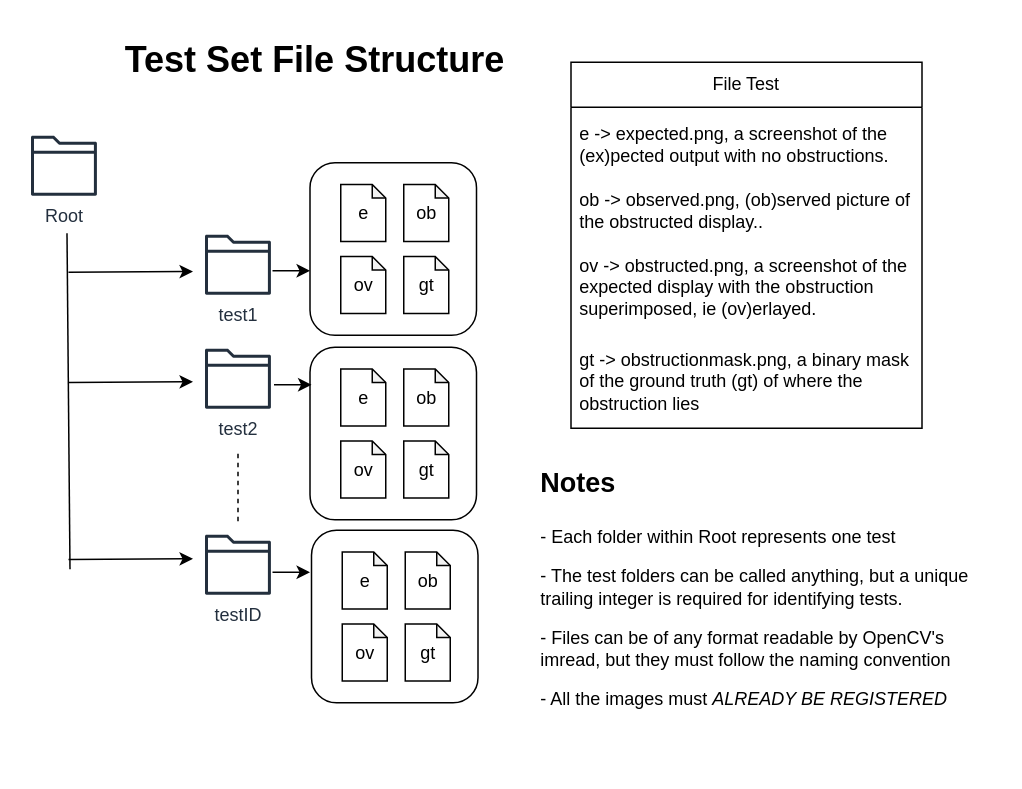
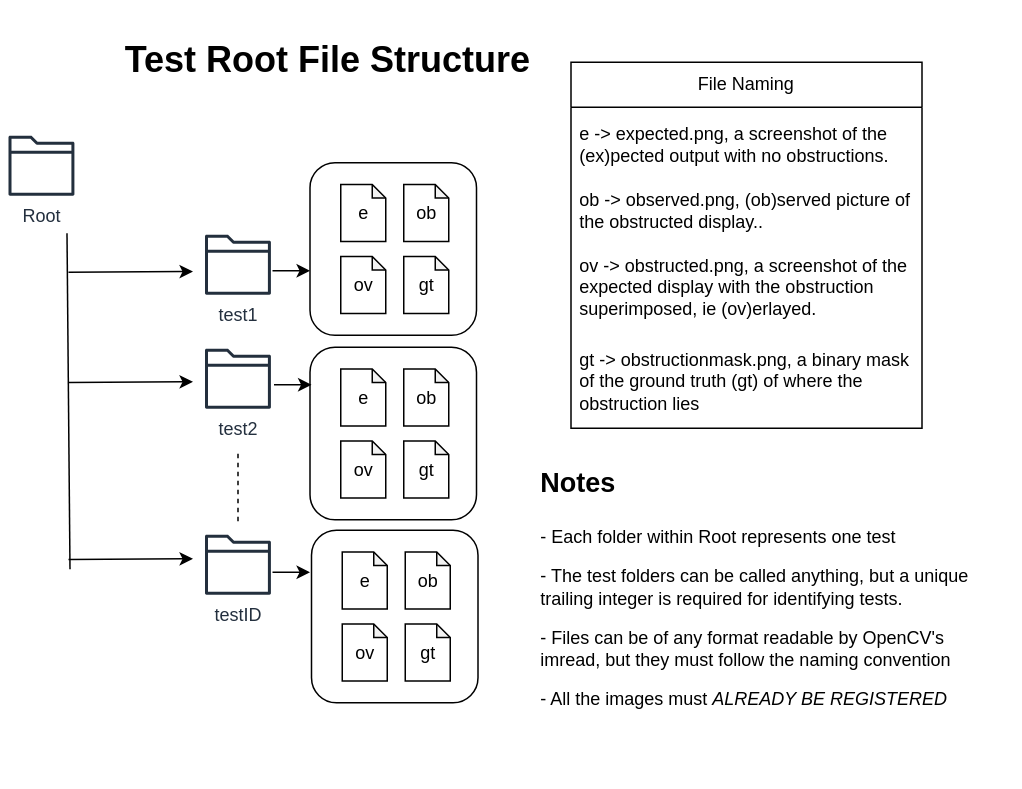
node "Test Set File Structure": label "Test Set File Structure" -> "Test Root File Structure"
node "File Test": label "File Test" -> "File Naming"
node "Root": moved (64, 166) -> (41, 166)
